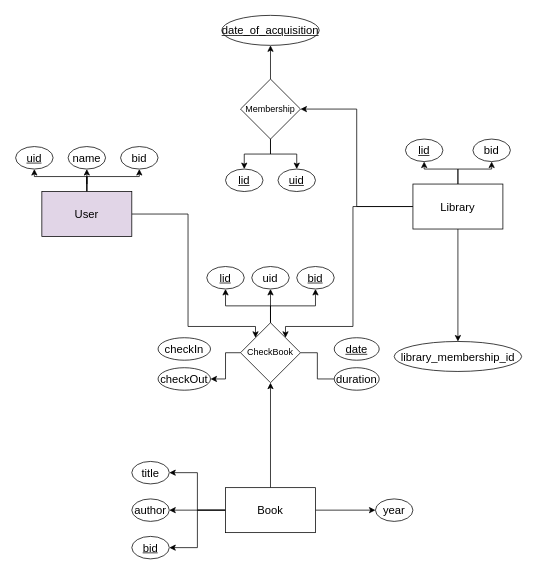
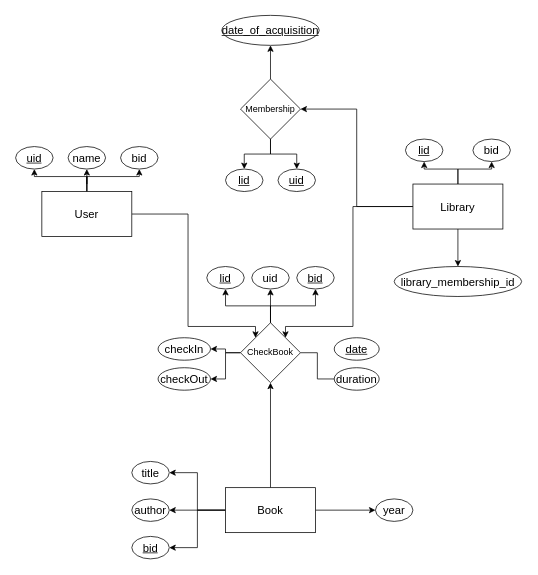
node "User": fillcolor #e1d5e7 -> #ffffff
edge "CheckBook" -> "checkIn": added
node "library_membership_id": moved (458, 357) -> (458, 282)
